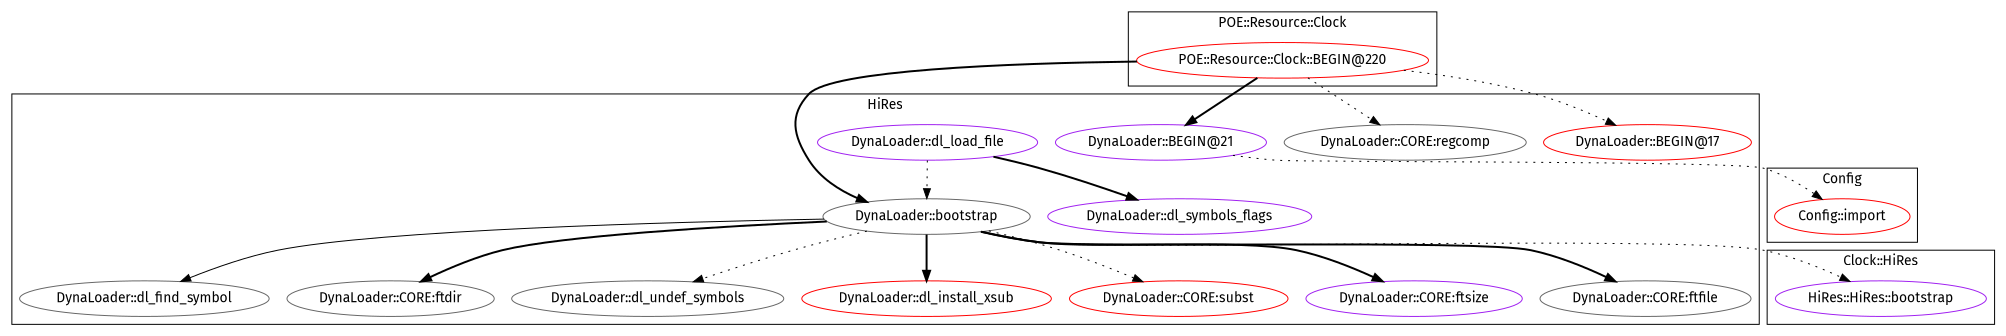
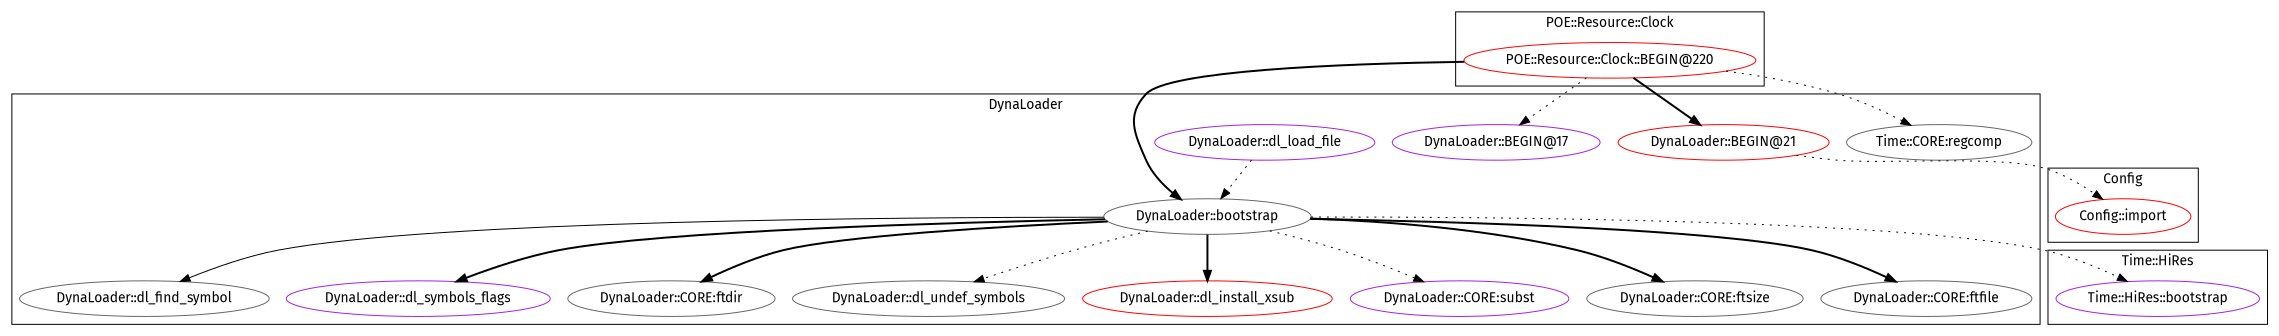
cluster "HiRes": label "HiRes" -> "DynaLoader"
node "DynaLoader::BEGIN@21": color purple -> red
node "DynaLoader::CORE:regcomp": label "DynaLoader::CORE:regcomp" -> "Time::CORE:regcomp"
node "DynaLoader::BEGIN@17": color red -> purple
edge "DynaLoader::dl_load_file" -> "DynaLoader::dl_symbols_flags": now "DynaLoader::bootstrap" -> "DynaLoader::dl_symbols_flags"
cluster "Clock::HiRes": label "Clock::HiRes" -> "Time::HiRes"
node "DynaLoader::CORE:subst": color red -> purple
node "DynaLoader::CORE:ftsize": color purple -> gray40
node "HiRes::HiRes::bootstrap": label "HiRes::HiRes::bootstrap" -> "Time::HiRes::bootstrap"
